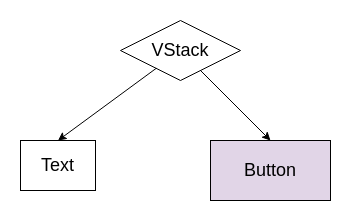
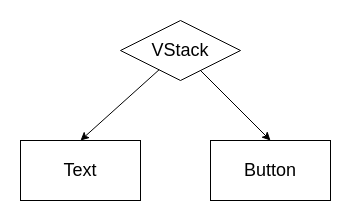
node "Text": size 75x50 -> 120x60
node "Button": fillcolor #e1d5e7 -> #ffffff
